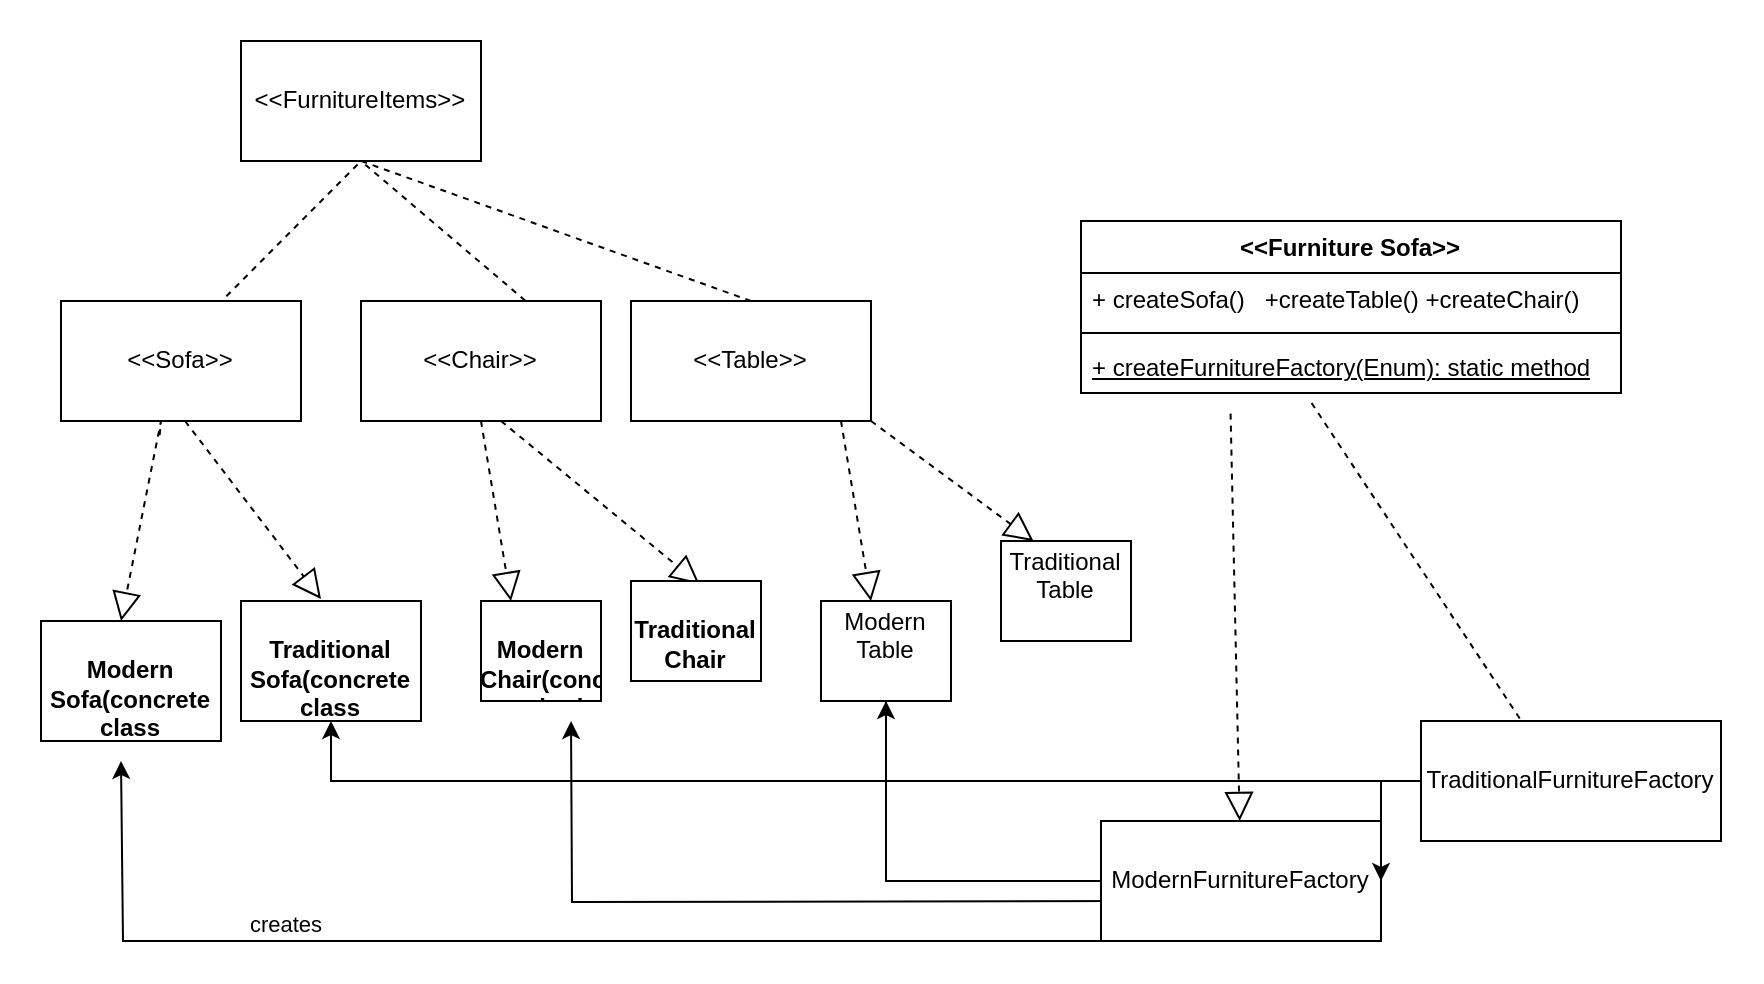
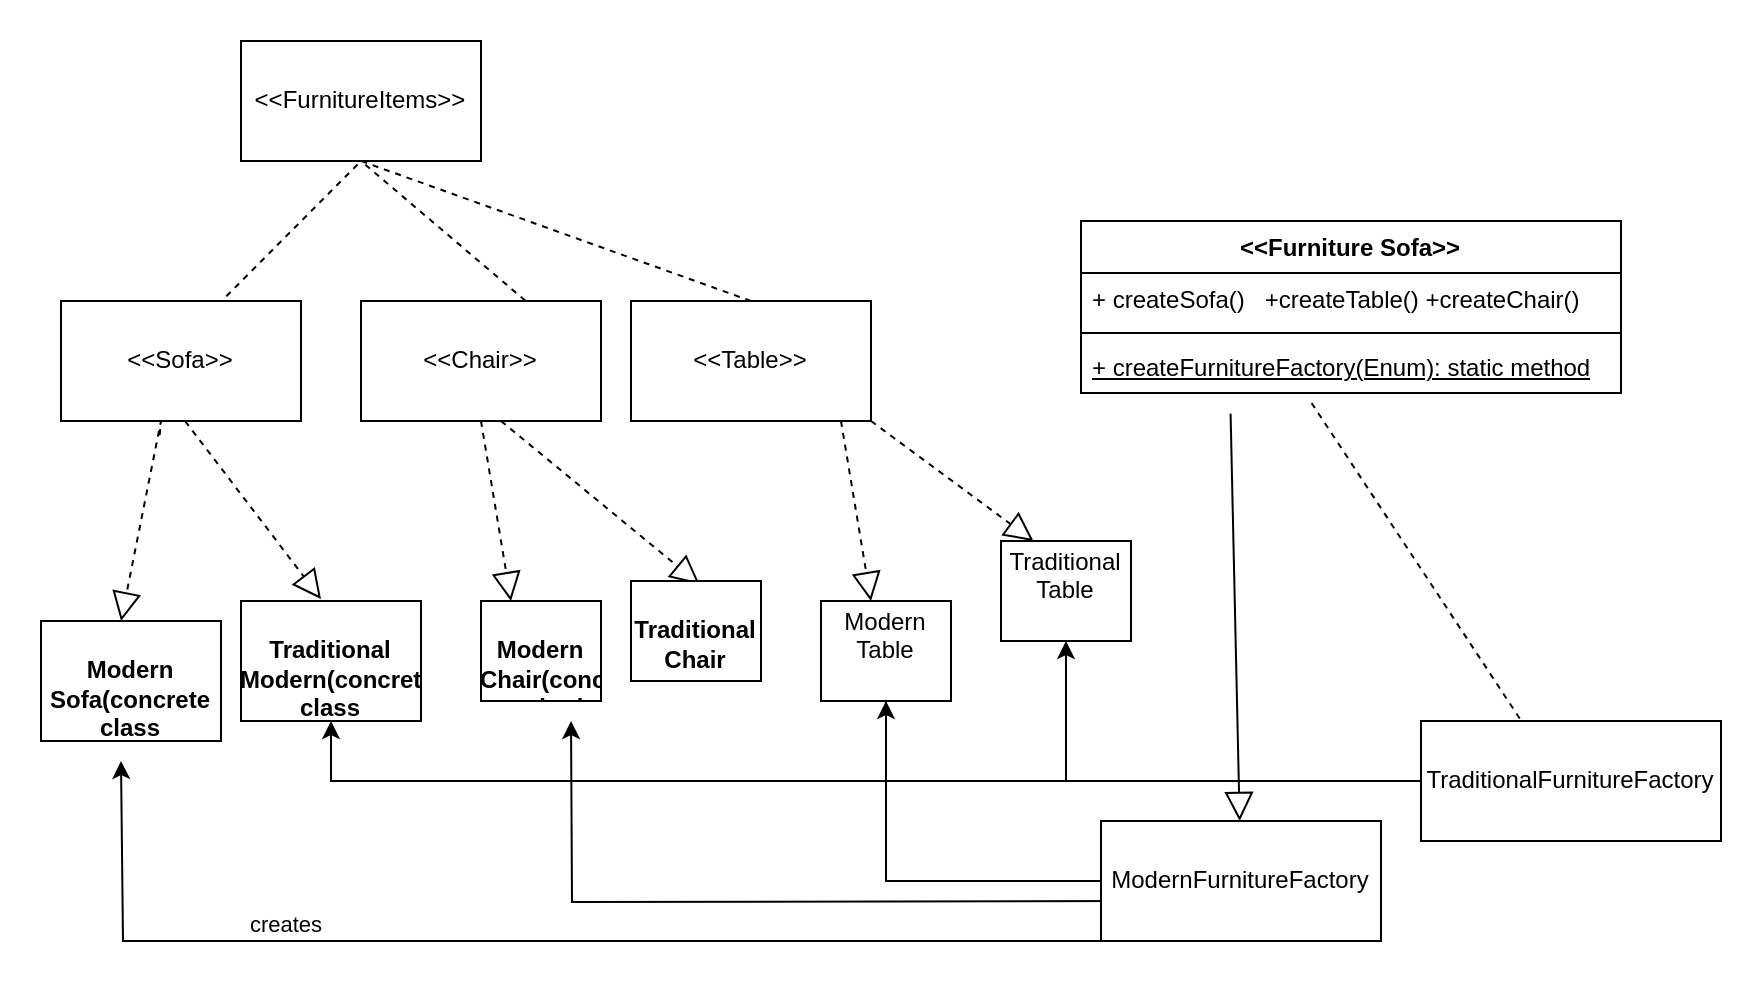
edge "+ createFurnitureFactory(Enum): static method" -> "ModernFurnitureFactory": style dashed -> solid
node "Traditional Sofa(concrete class )": label "Traditional Sofa(concrete class )" -> "Traditional Modern(concrete class )"
edge "TraditionalFurnitureFactory" -> "ModernFurnitureFactory": now "TraditionalFurnitureFactory" -> "Traditional Table"
